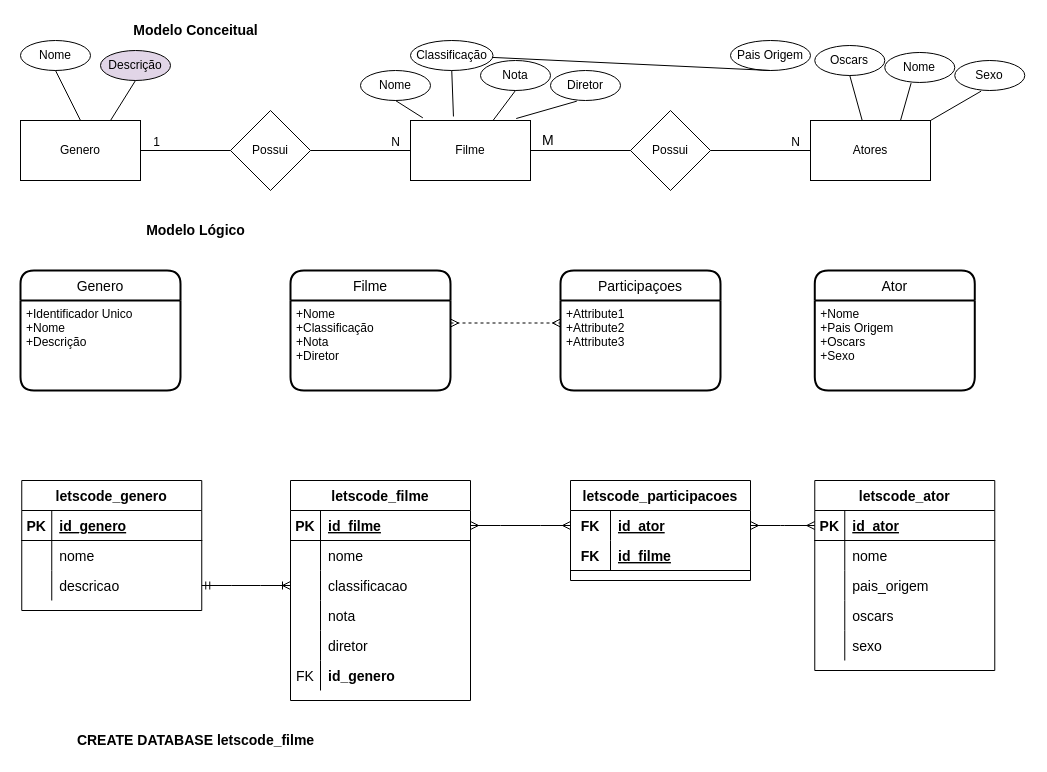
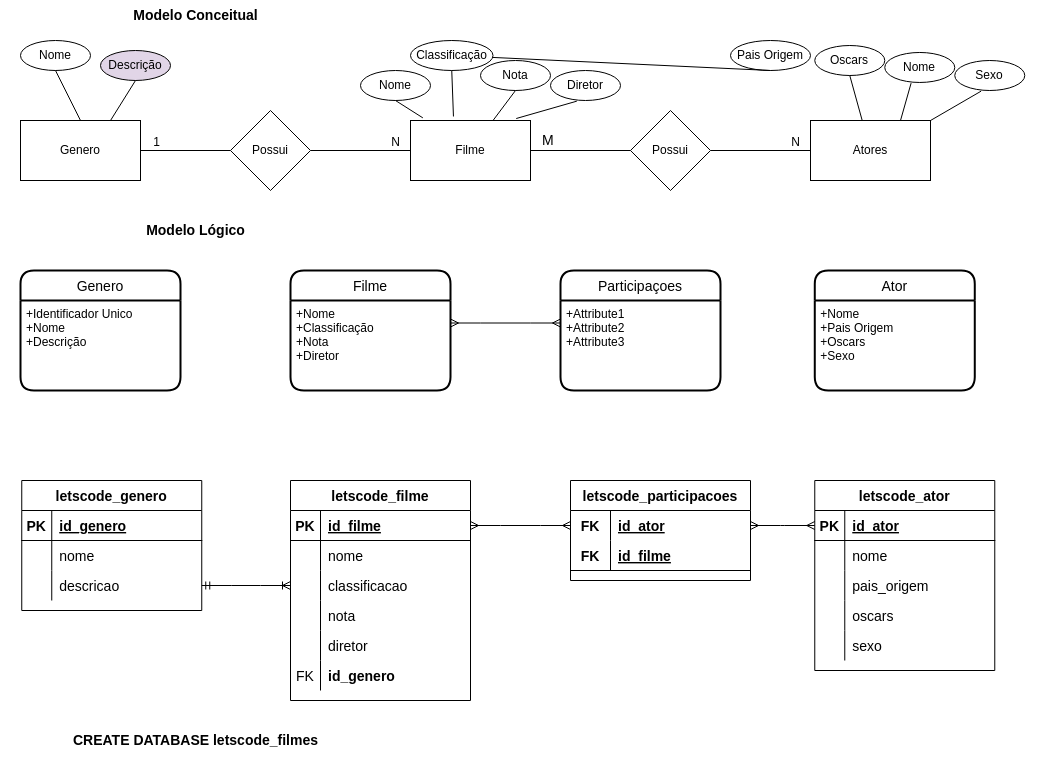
node "Modelo Conceitual": moved (196, 31) -> (196, 16)
edge "+Nome +Classificação +Nota +Diretor" -- "+Attribute1 +Attribute2 +Attribute3": style dashed -> solid
node "CREATE DATABASE letscode_filme": label "CREATE DATABASE letscode_filme" -> "CREATE DATABASE letscode_filmes"
